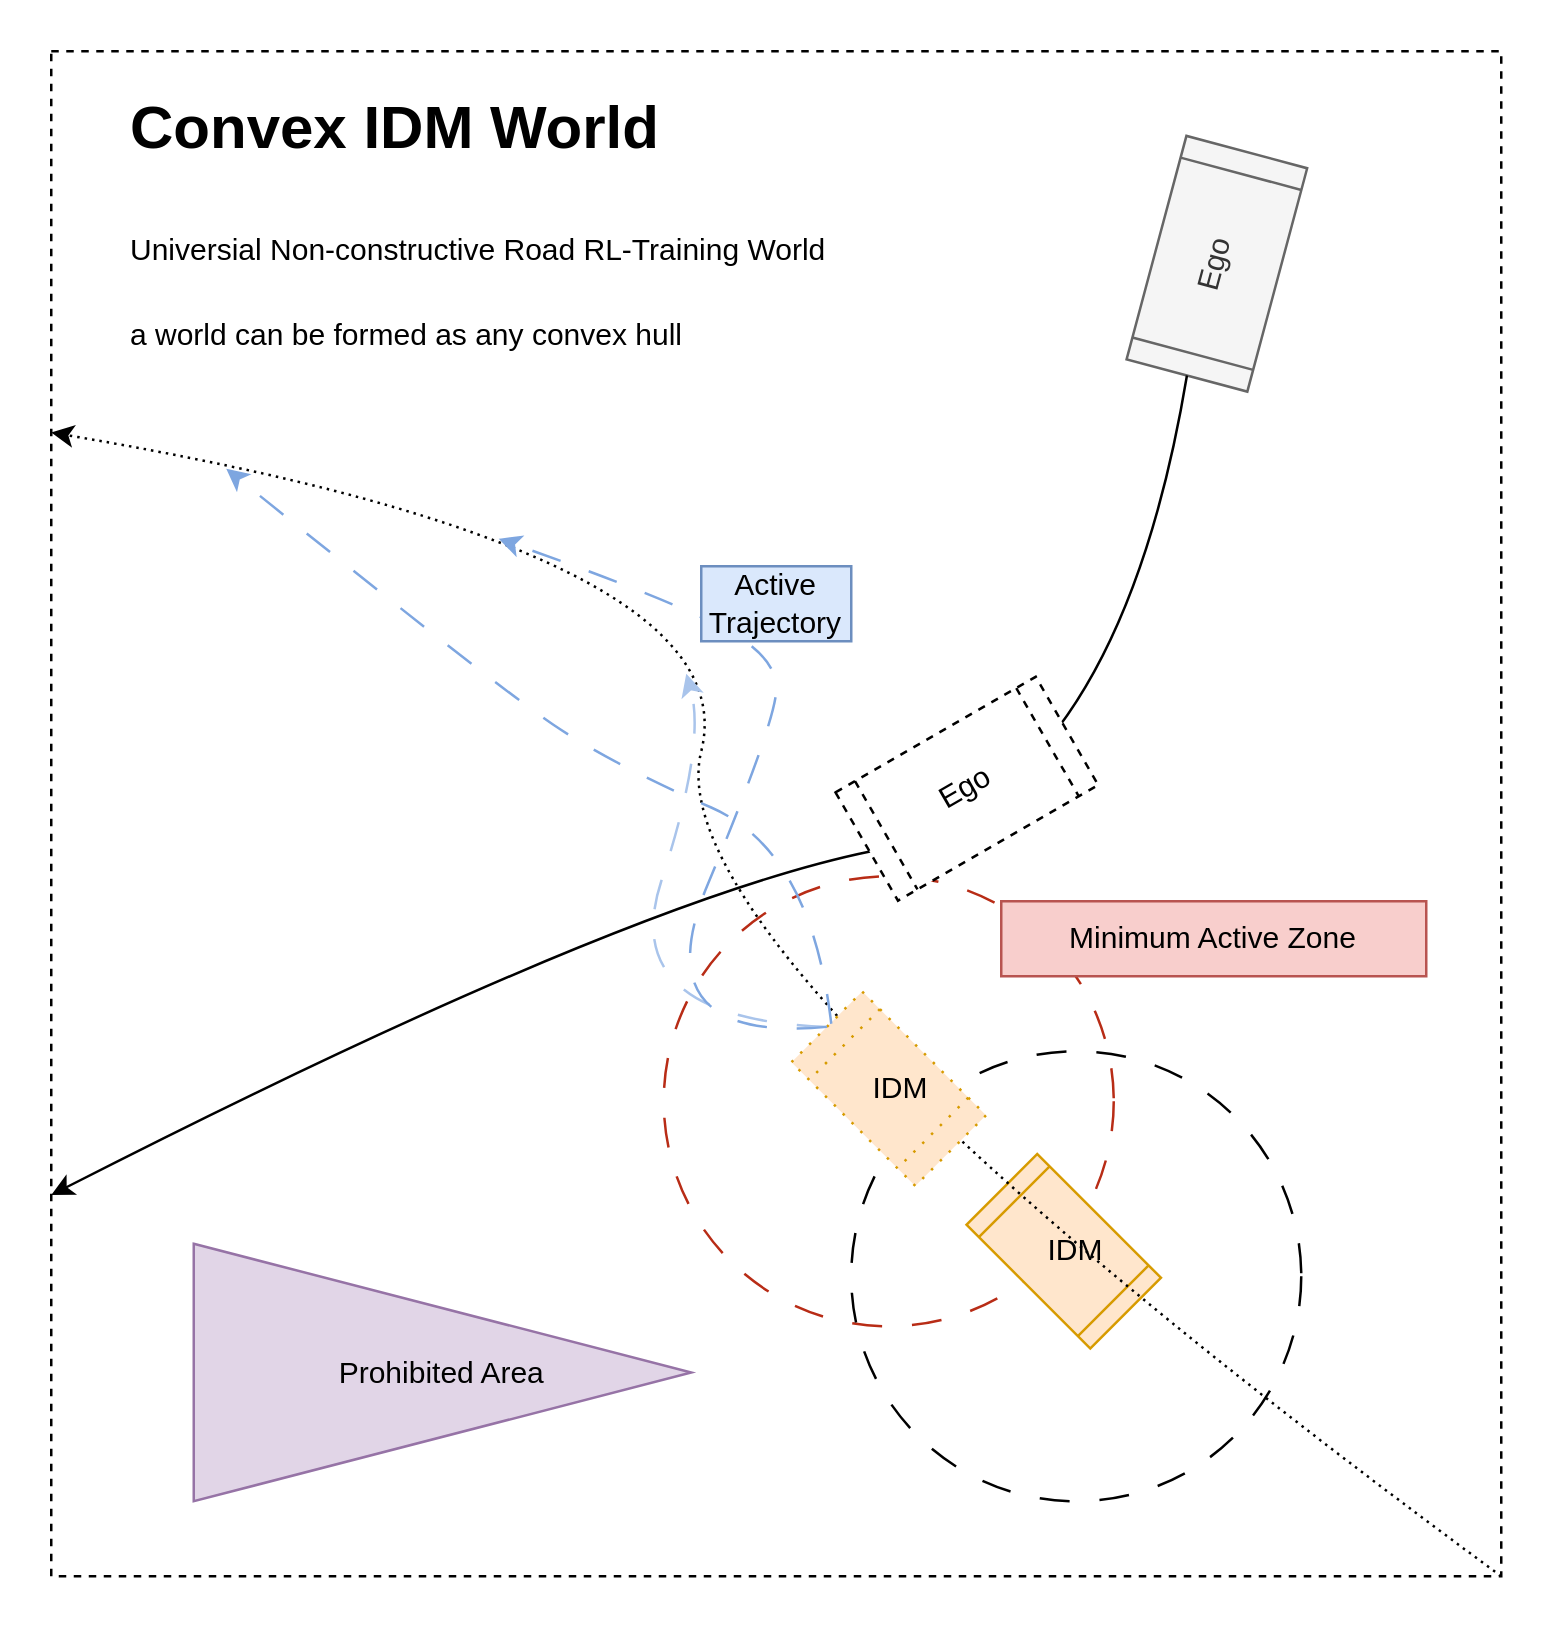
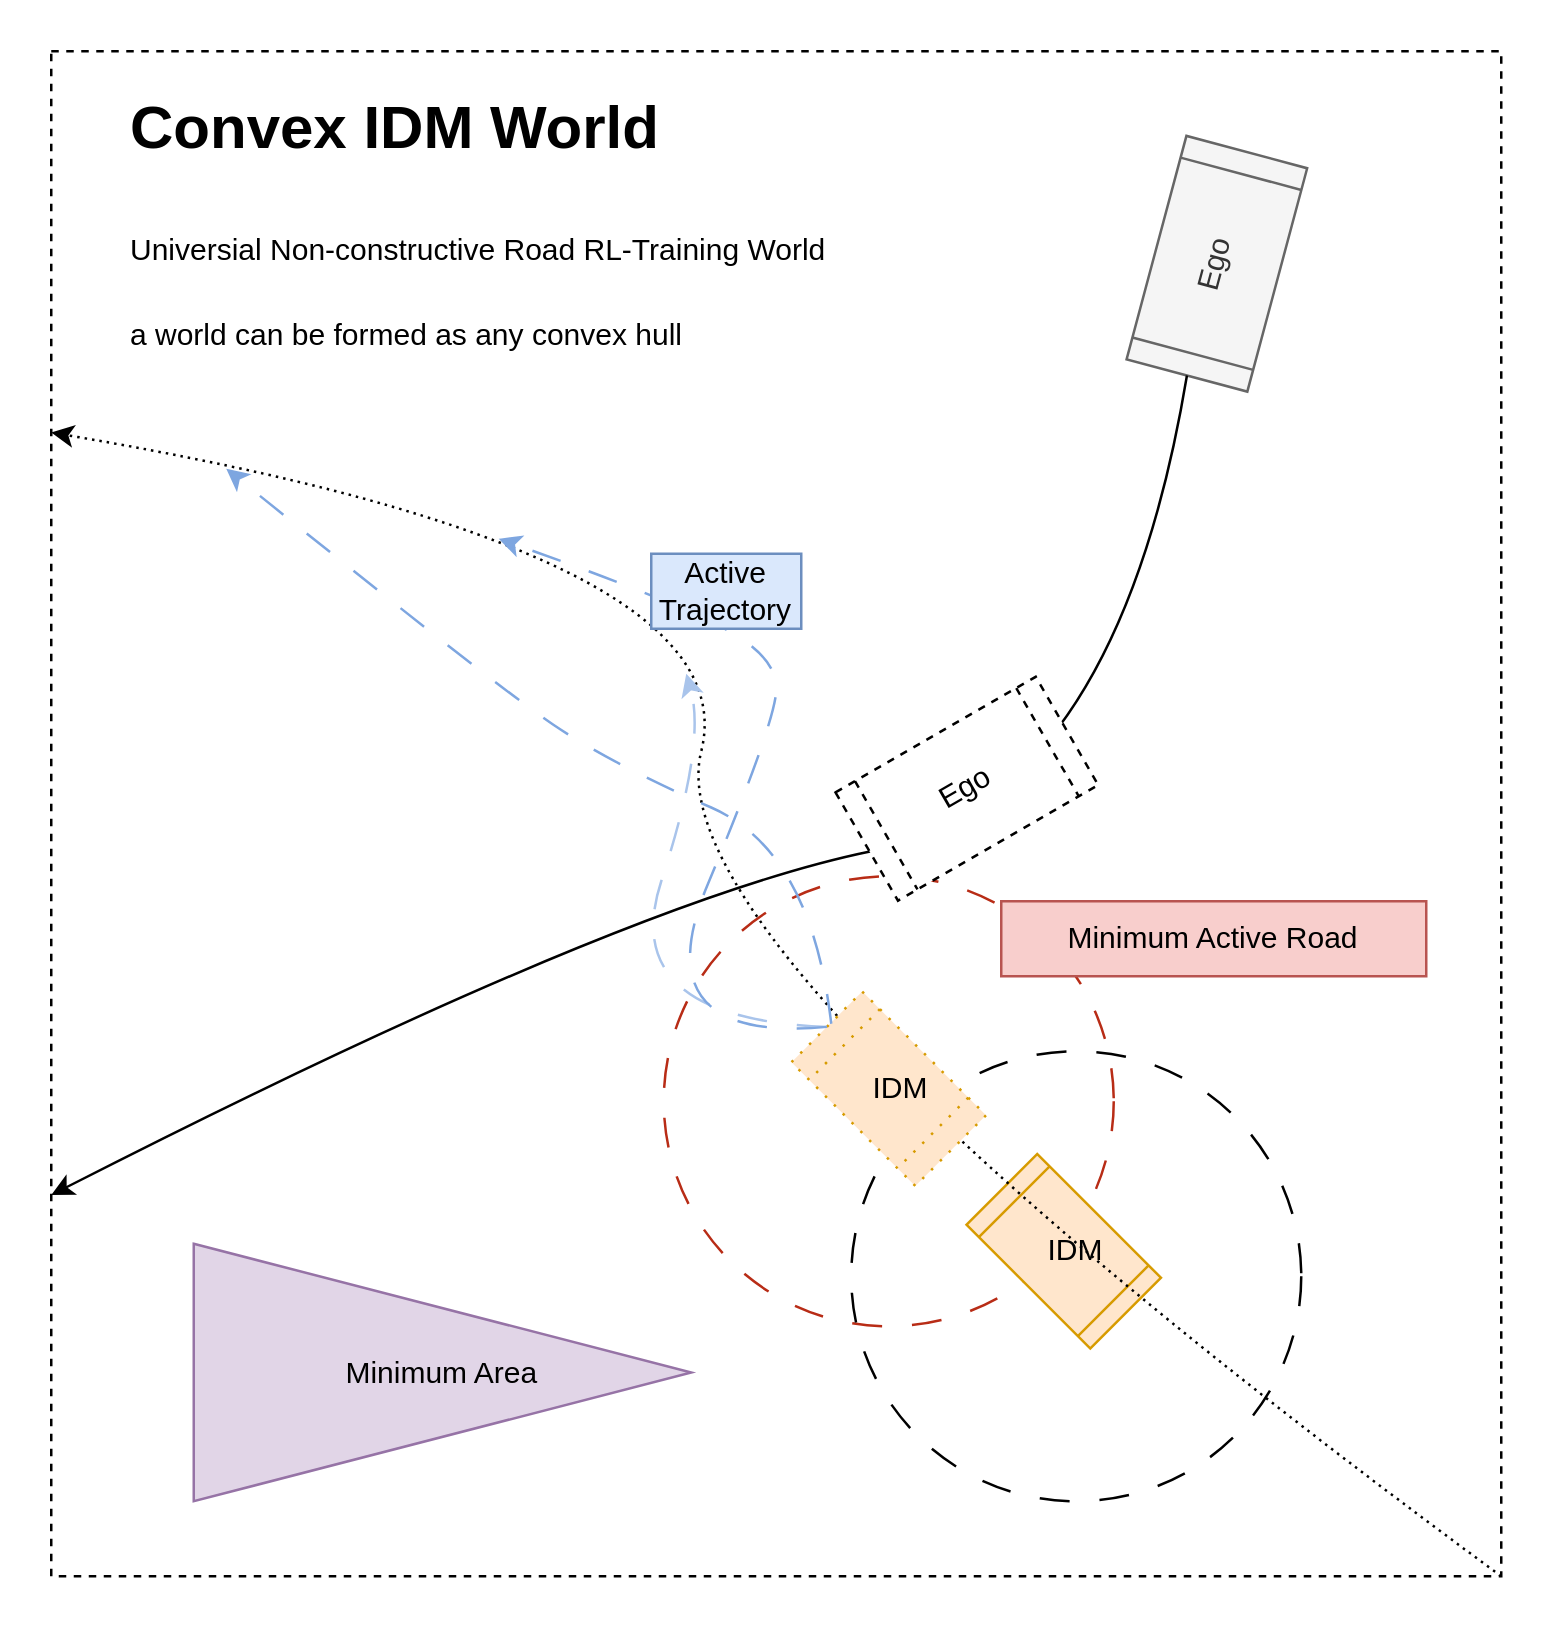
node "Active Trajectory": moved (776, 604) -> (726, 591)
node "Minimum Active Zone": label "Minimum Active Zone" -> "Minimum Active Road"
node "Prohibited Area": label "Prohibited Area" -> "Minimum Area"
